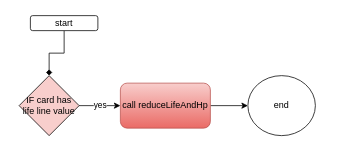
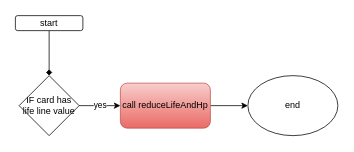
node "start": moved (64, 23) -> (49, 23)
node "IF card has life line value": fillcolor #f8cecc -> #ffffff
node "end": size 68x60 -> 90x60
